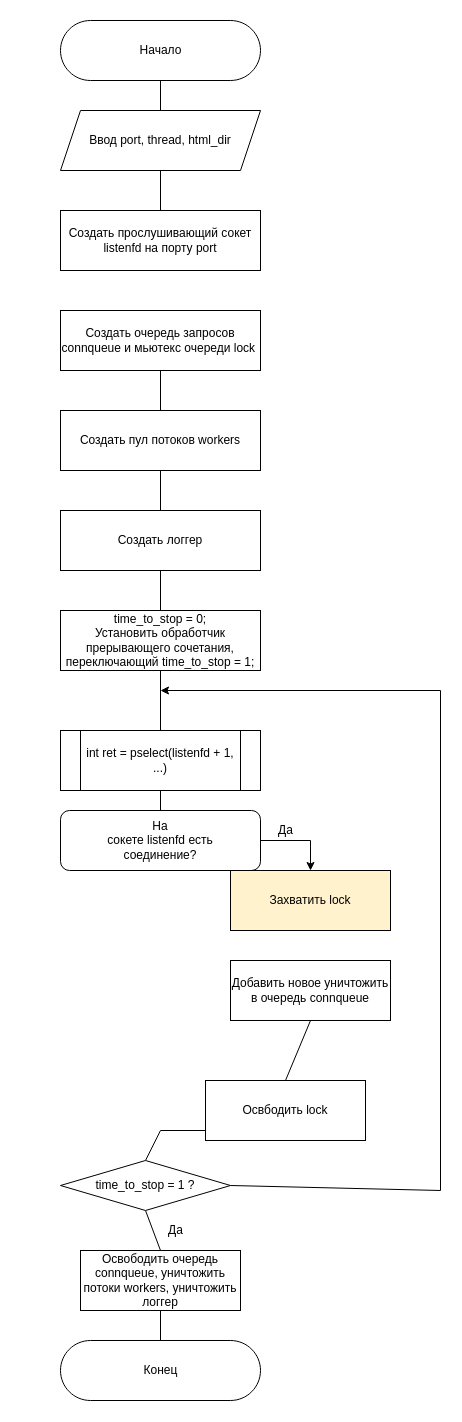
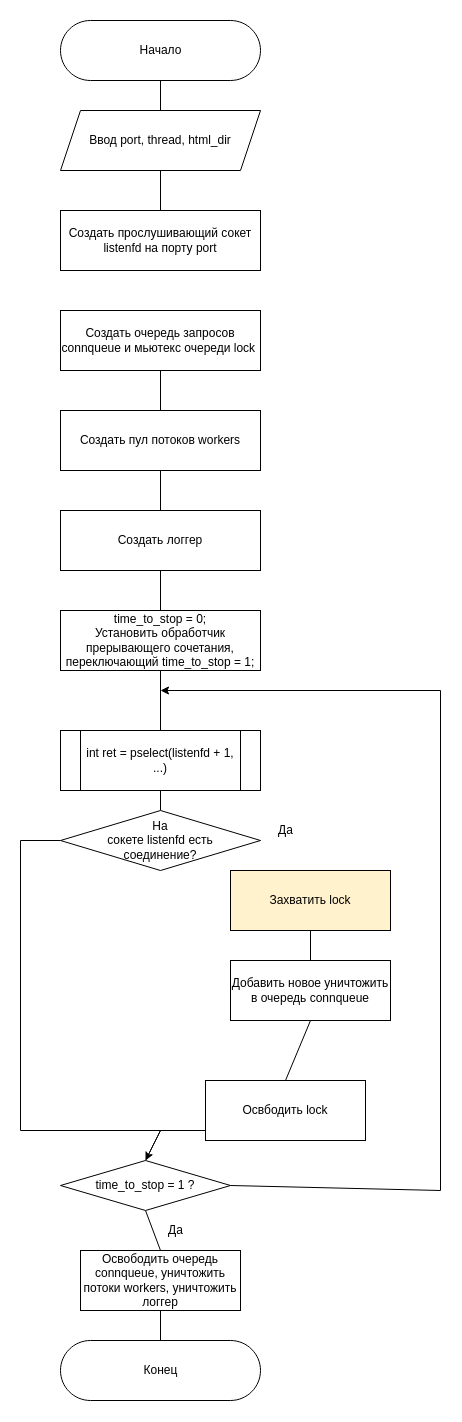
node "На сокете listenfd есть соединение?": shape rounded rectangle -> diamond
edge "На сокете listenfd есть соединение?" -> "Захватить lock": removed
edge "Захватить lock" -- "Добавить новое уничтожить в очередь connqueue": added
edge "На сокете listenfd есть соединение?" -> "time_to_stop = 1 ?": added
